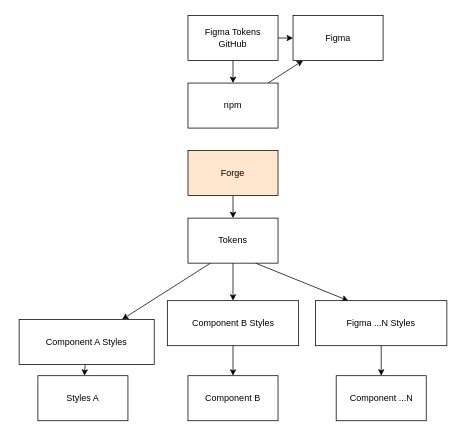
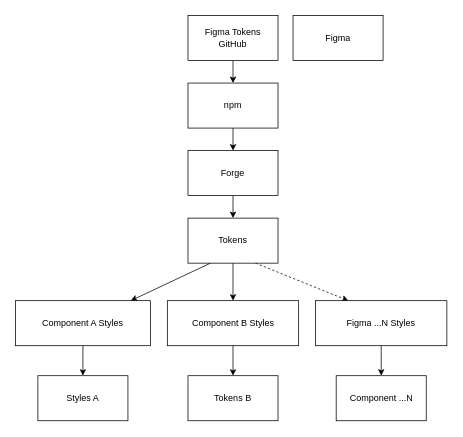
edge "Figma Tokens GitHub" -> "Figma": removed
edge "npm" -> "Figma": now "npm" -> "Forge"
node "Forge": fillcolor #ffe6cc -> #ffffff
edge "Tokens" -> "Figma ...N Styles": style solid -> dashed
node "Component A Styles": moved (87, 342) -> (83, 323)
node "Component B": label "Component B" -> "Tokens B"
